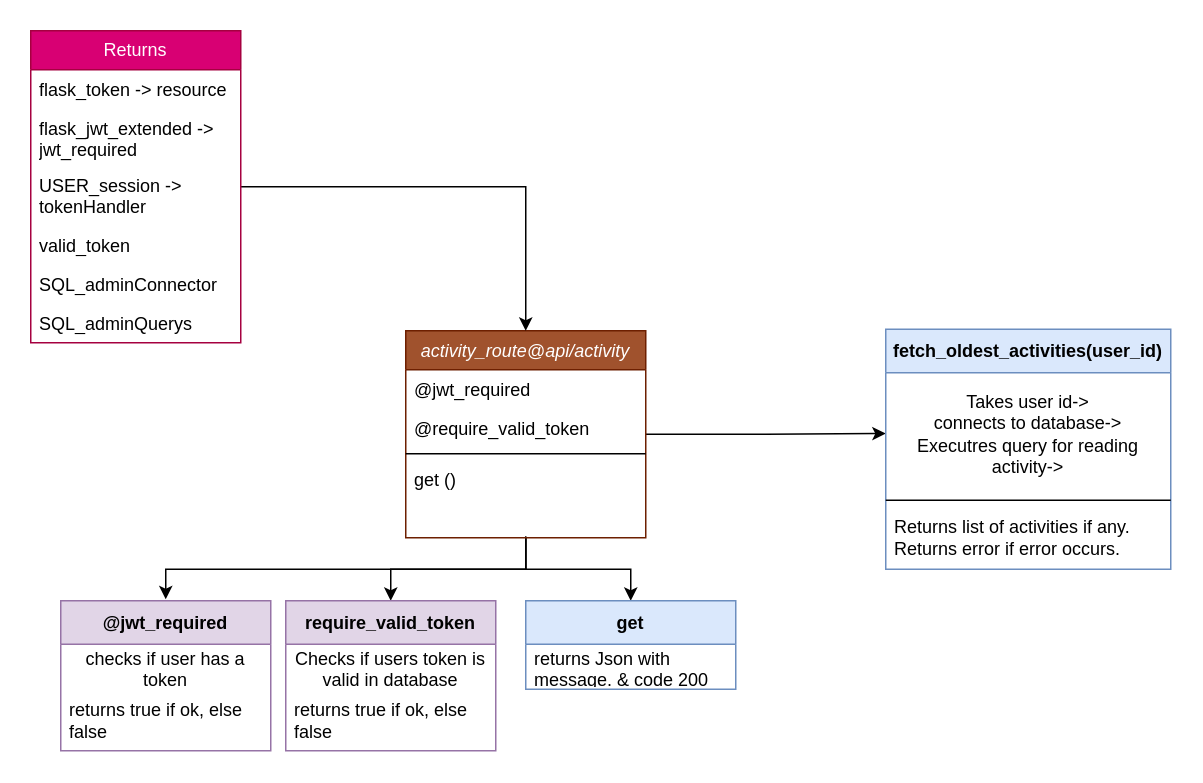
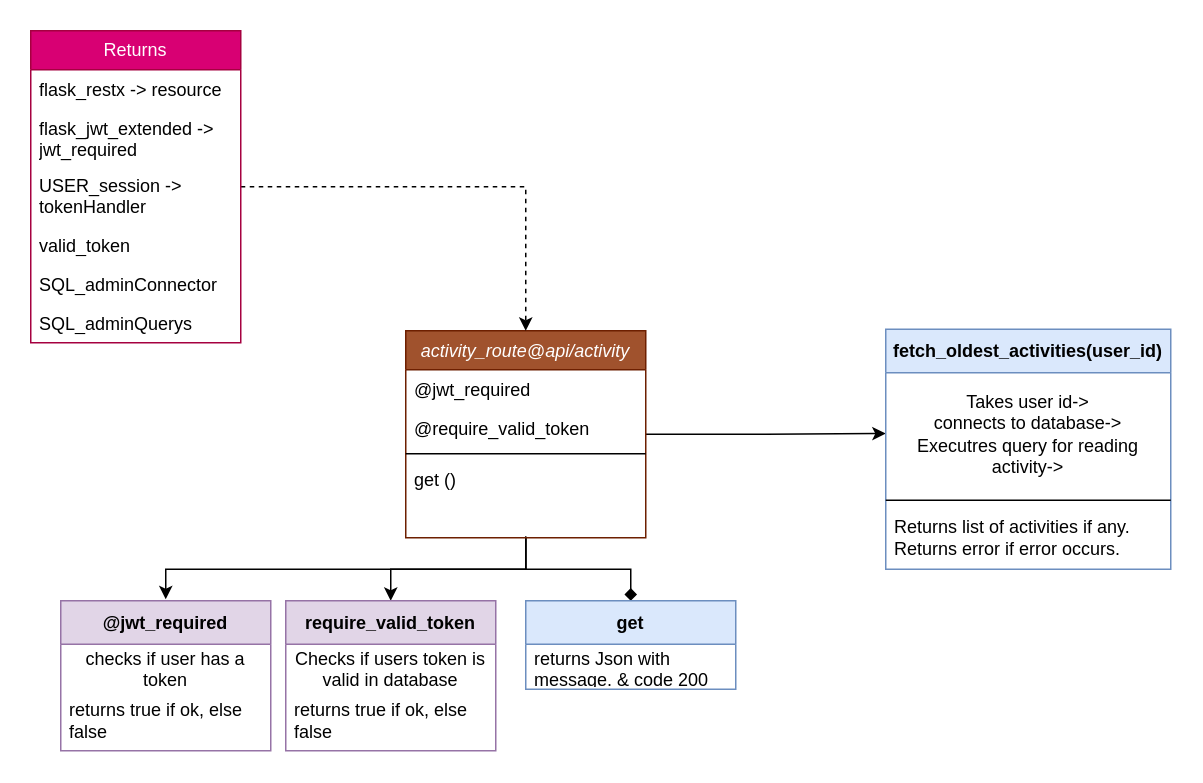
node "flask_token -> resource": label "flask_token -> resource" -> "flask_restx -> resource"
edge "Returns" -> "activity_route@api/activity": style solid -> dashed
edge "activity_route@api/activity" -> "get": arrowhead classic -> diamond
